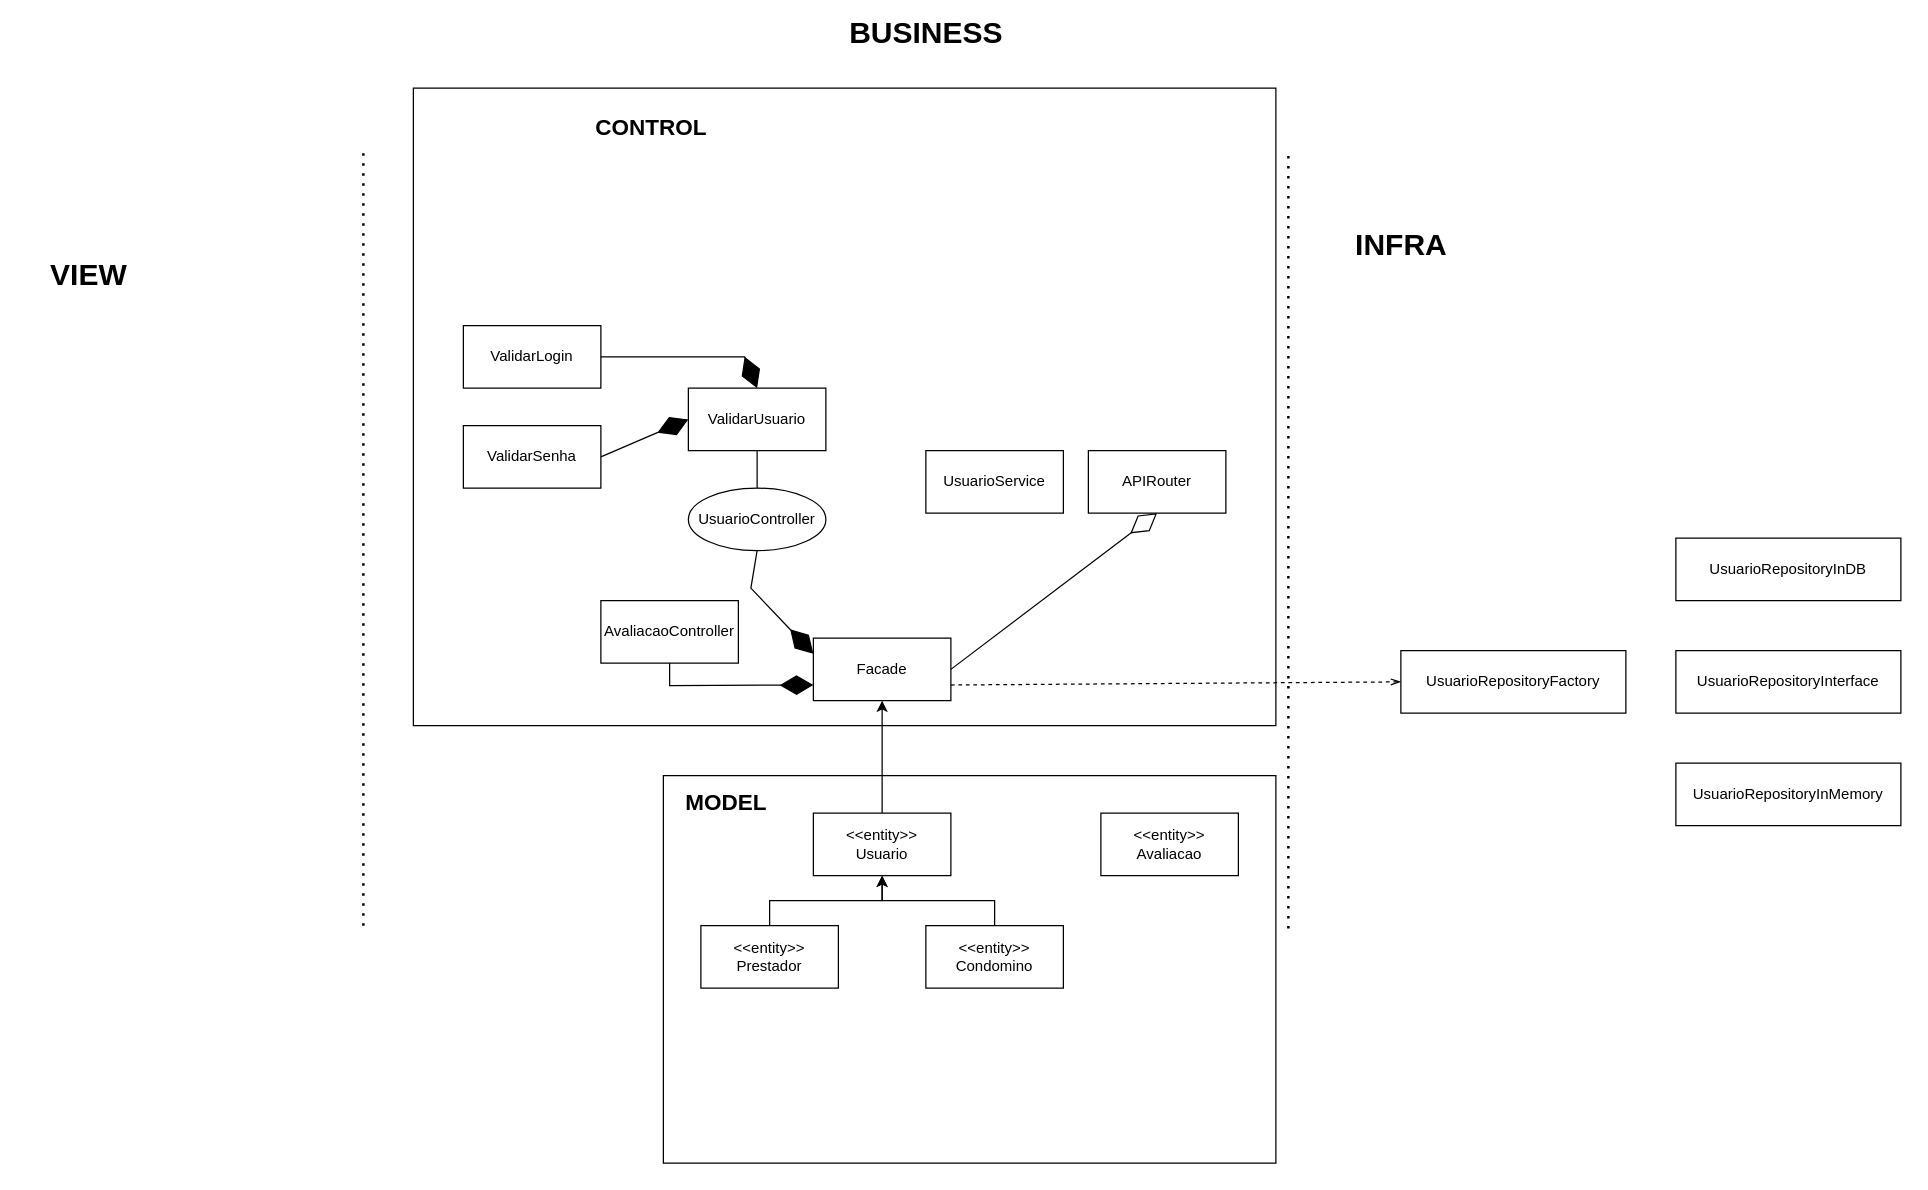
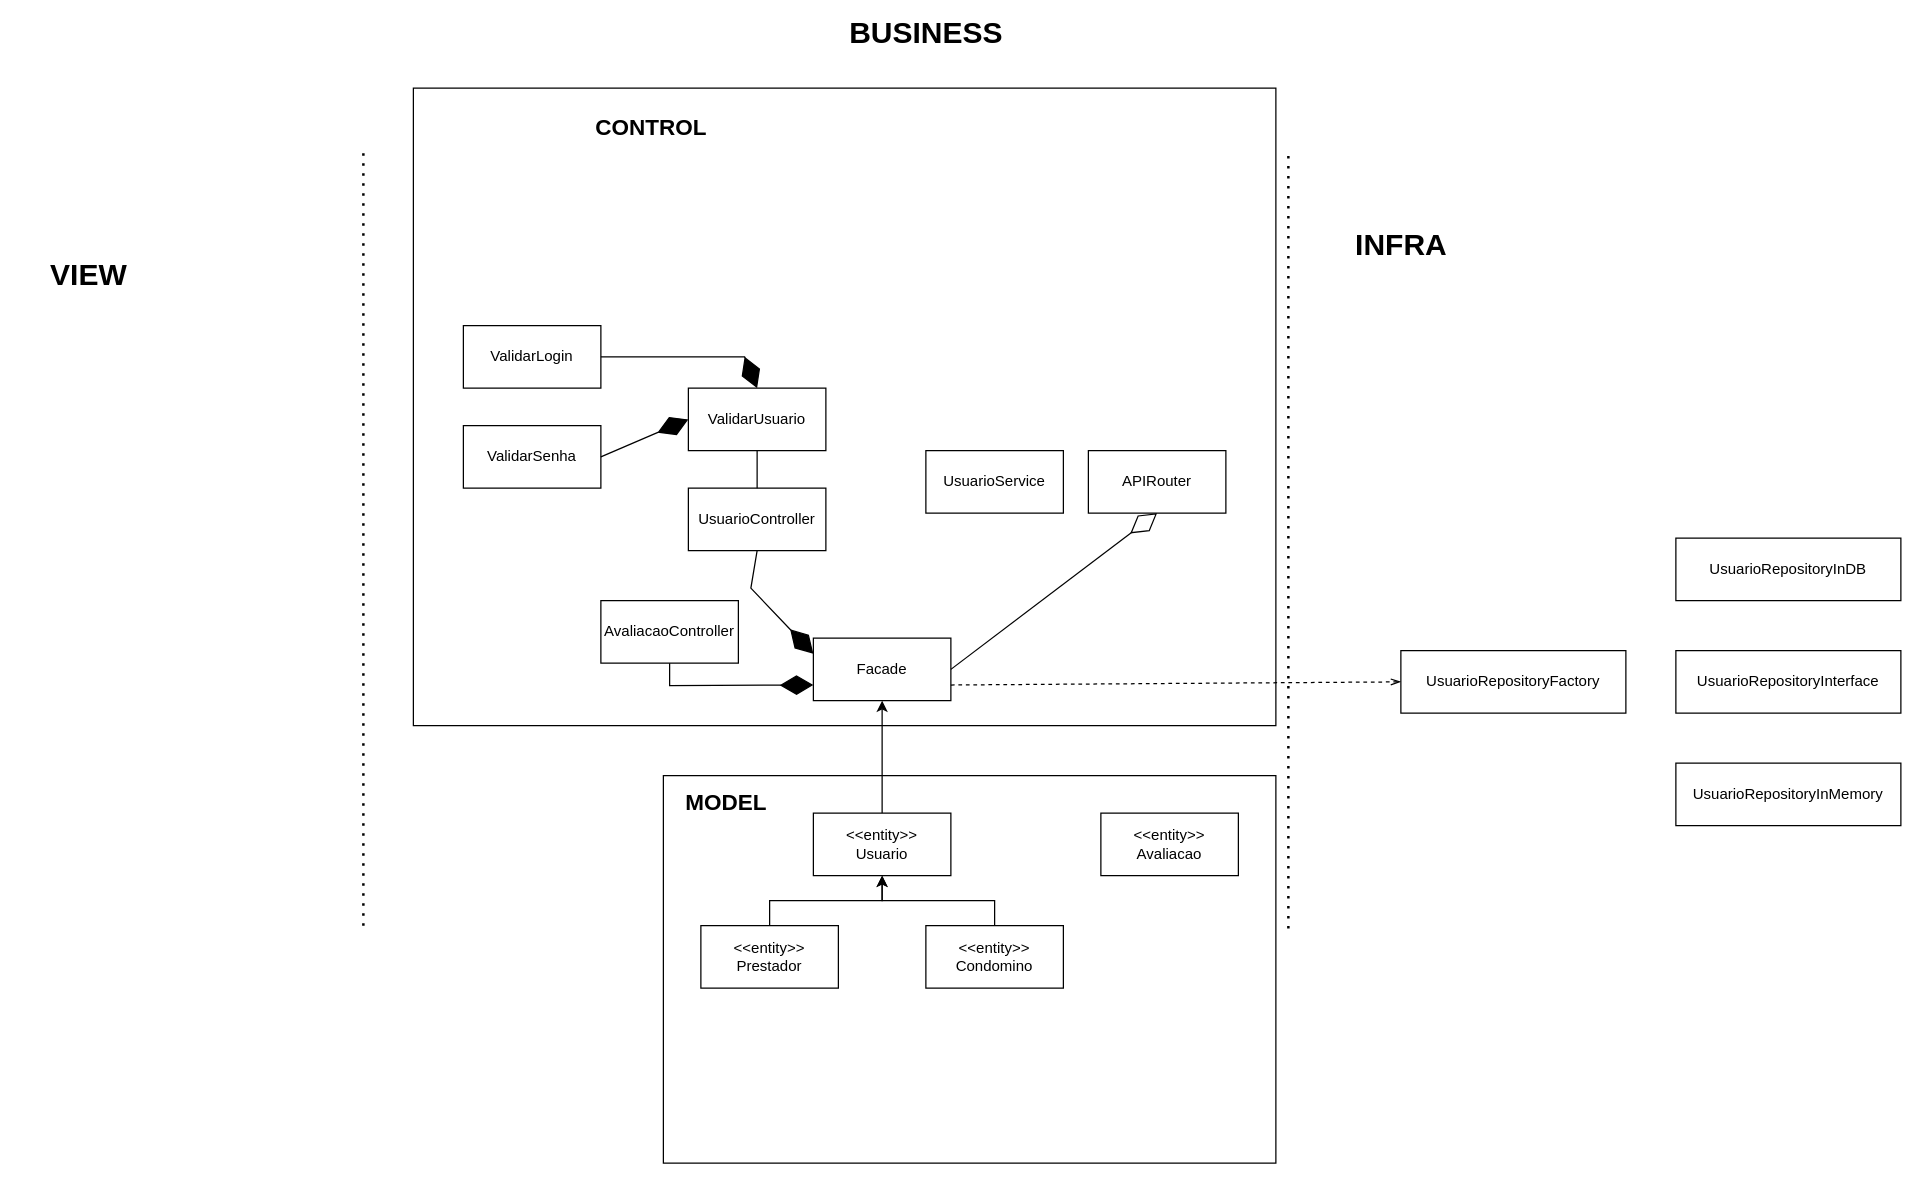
node "UsuarioController": shape ellipse -> rectangle
